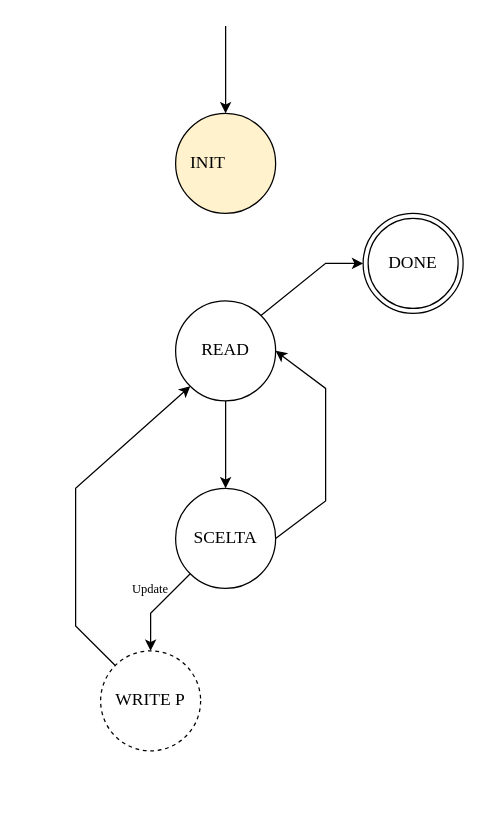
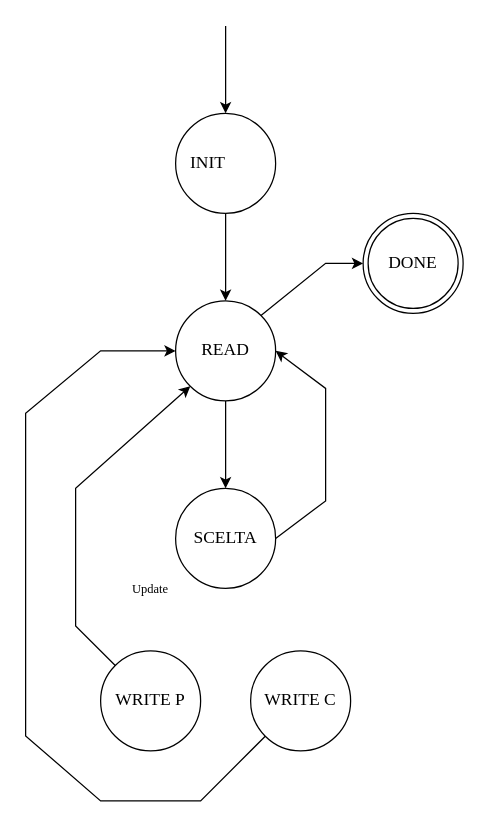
node "INIT": fillcolor #fff2cc -> #ffffff
edge "INIT" -> "READ": added
edge "SCELTA" -> "WRITE P": removed
edge "WRITE C" -> "READ": added
node "WRITE P": style dashed -> solid
node "WRITE C": added
